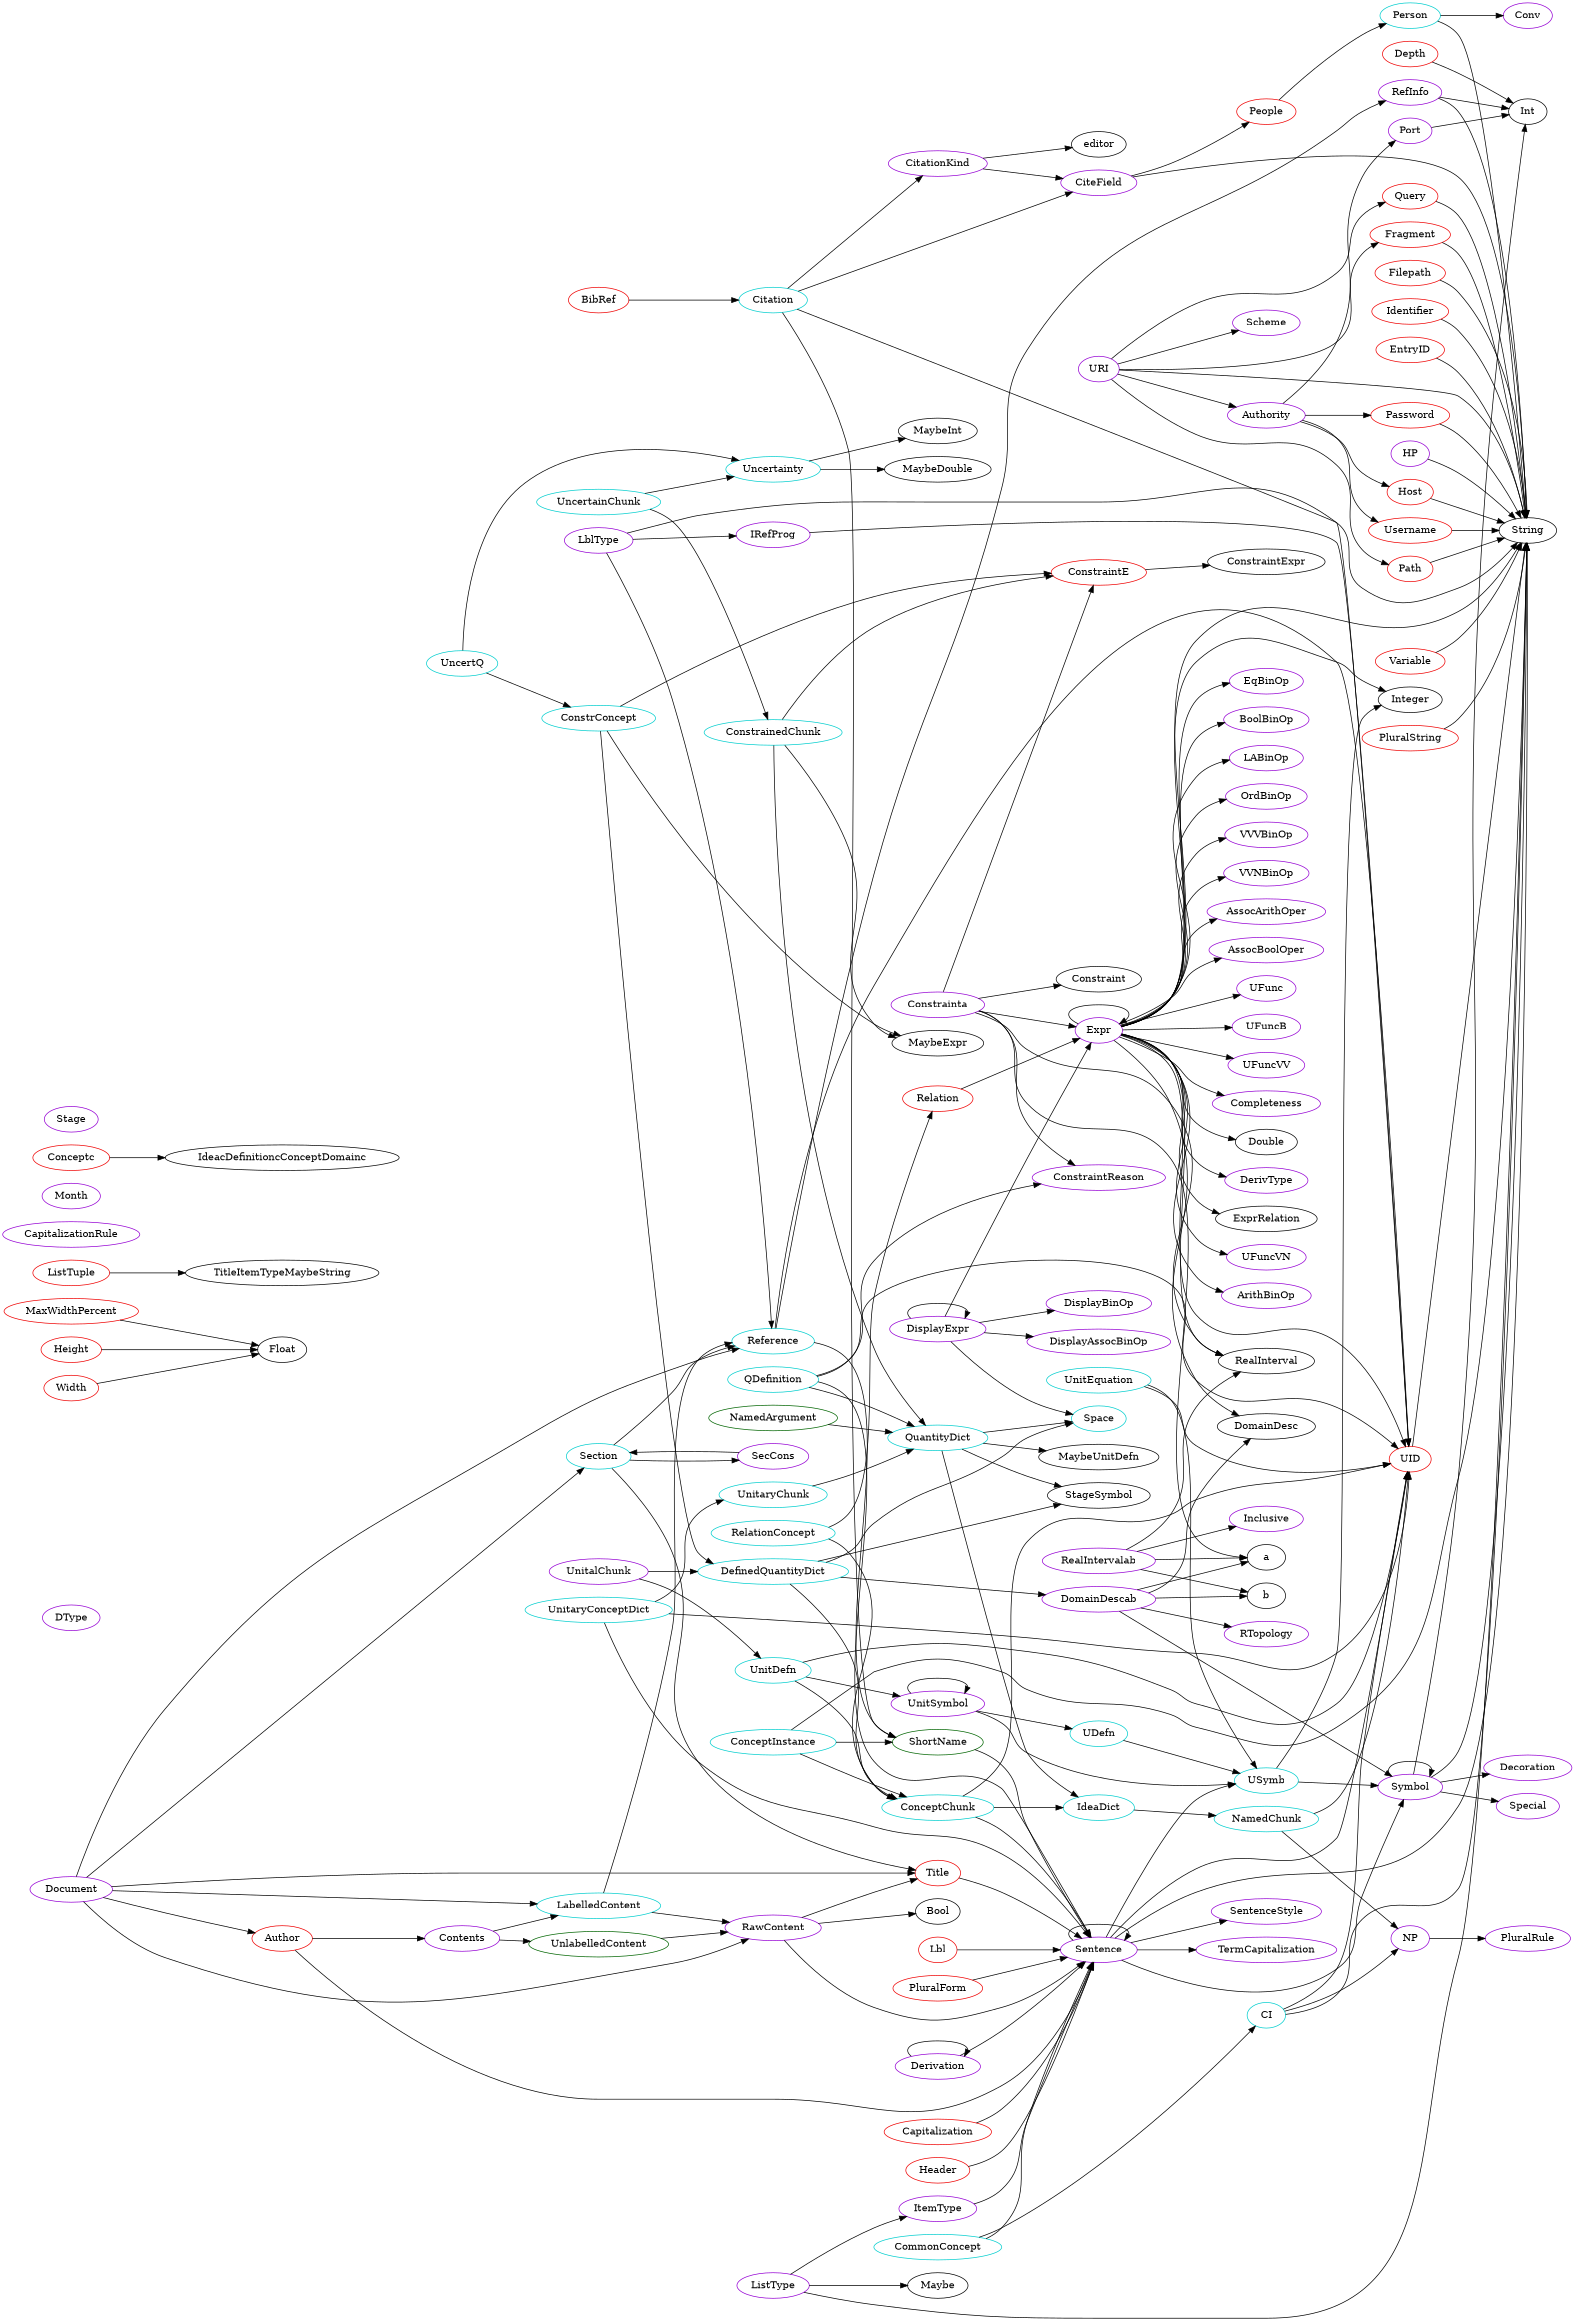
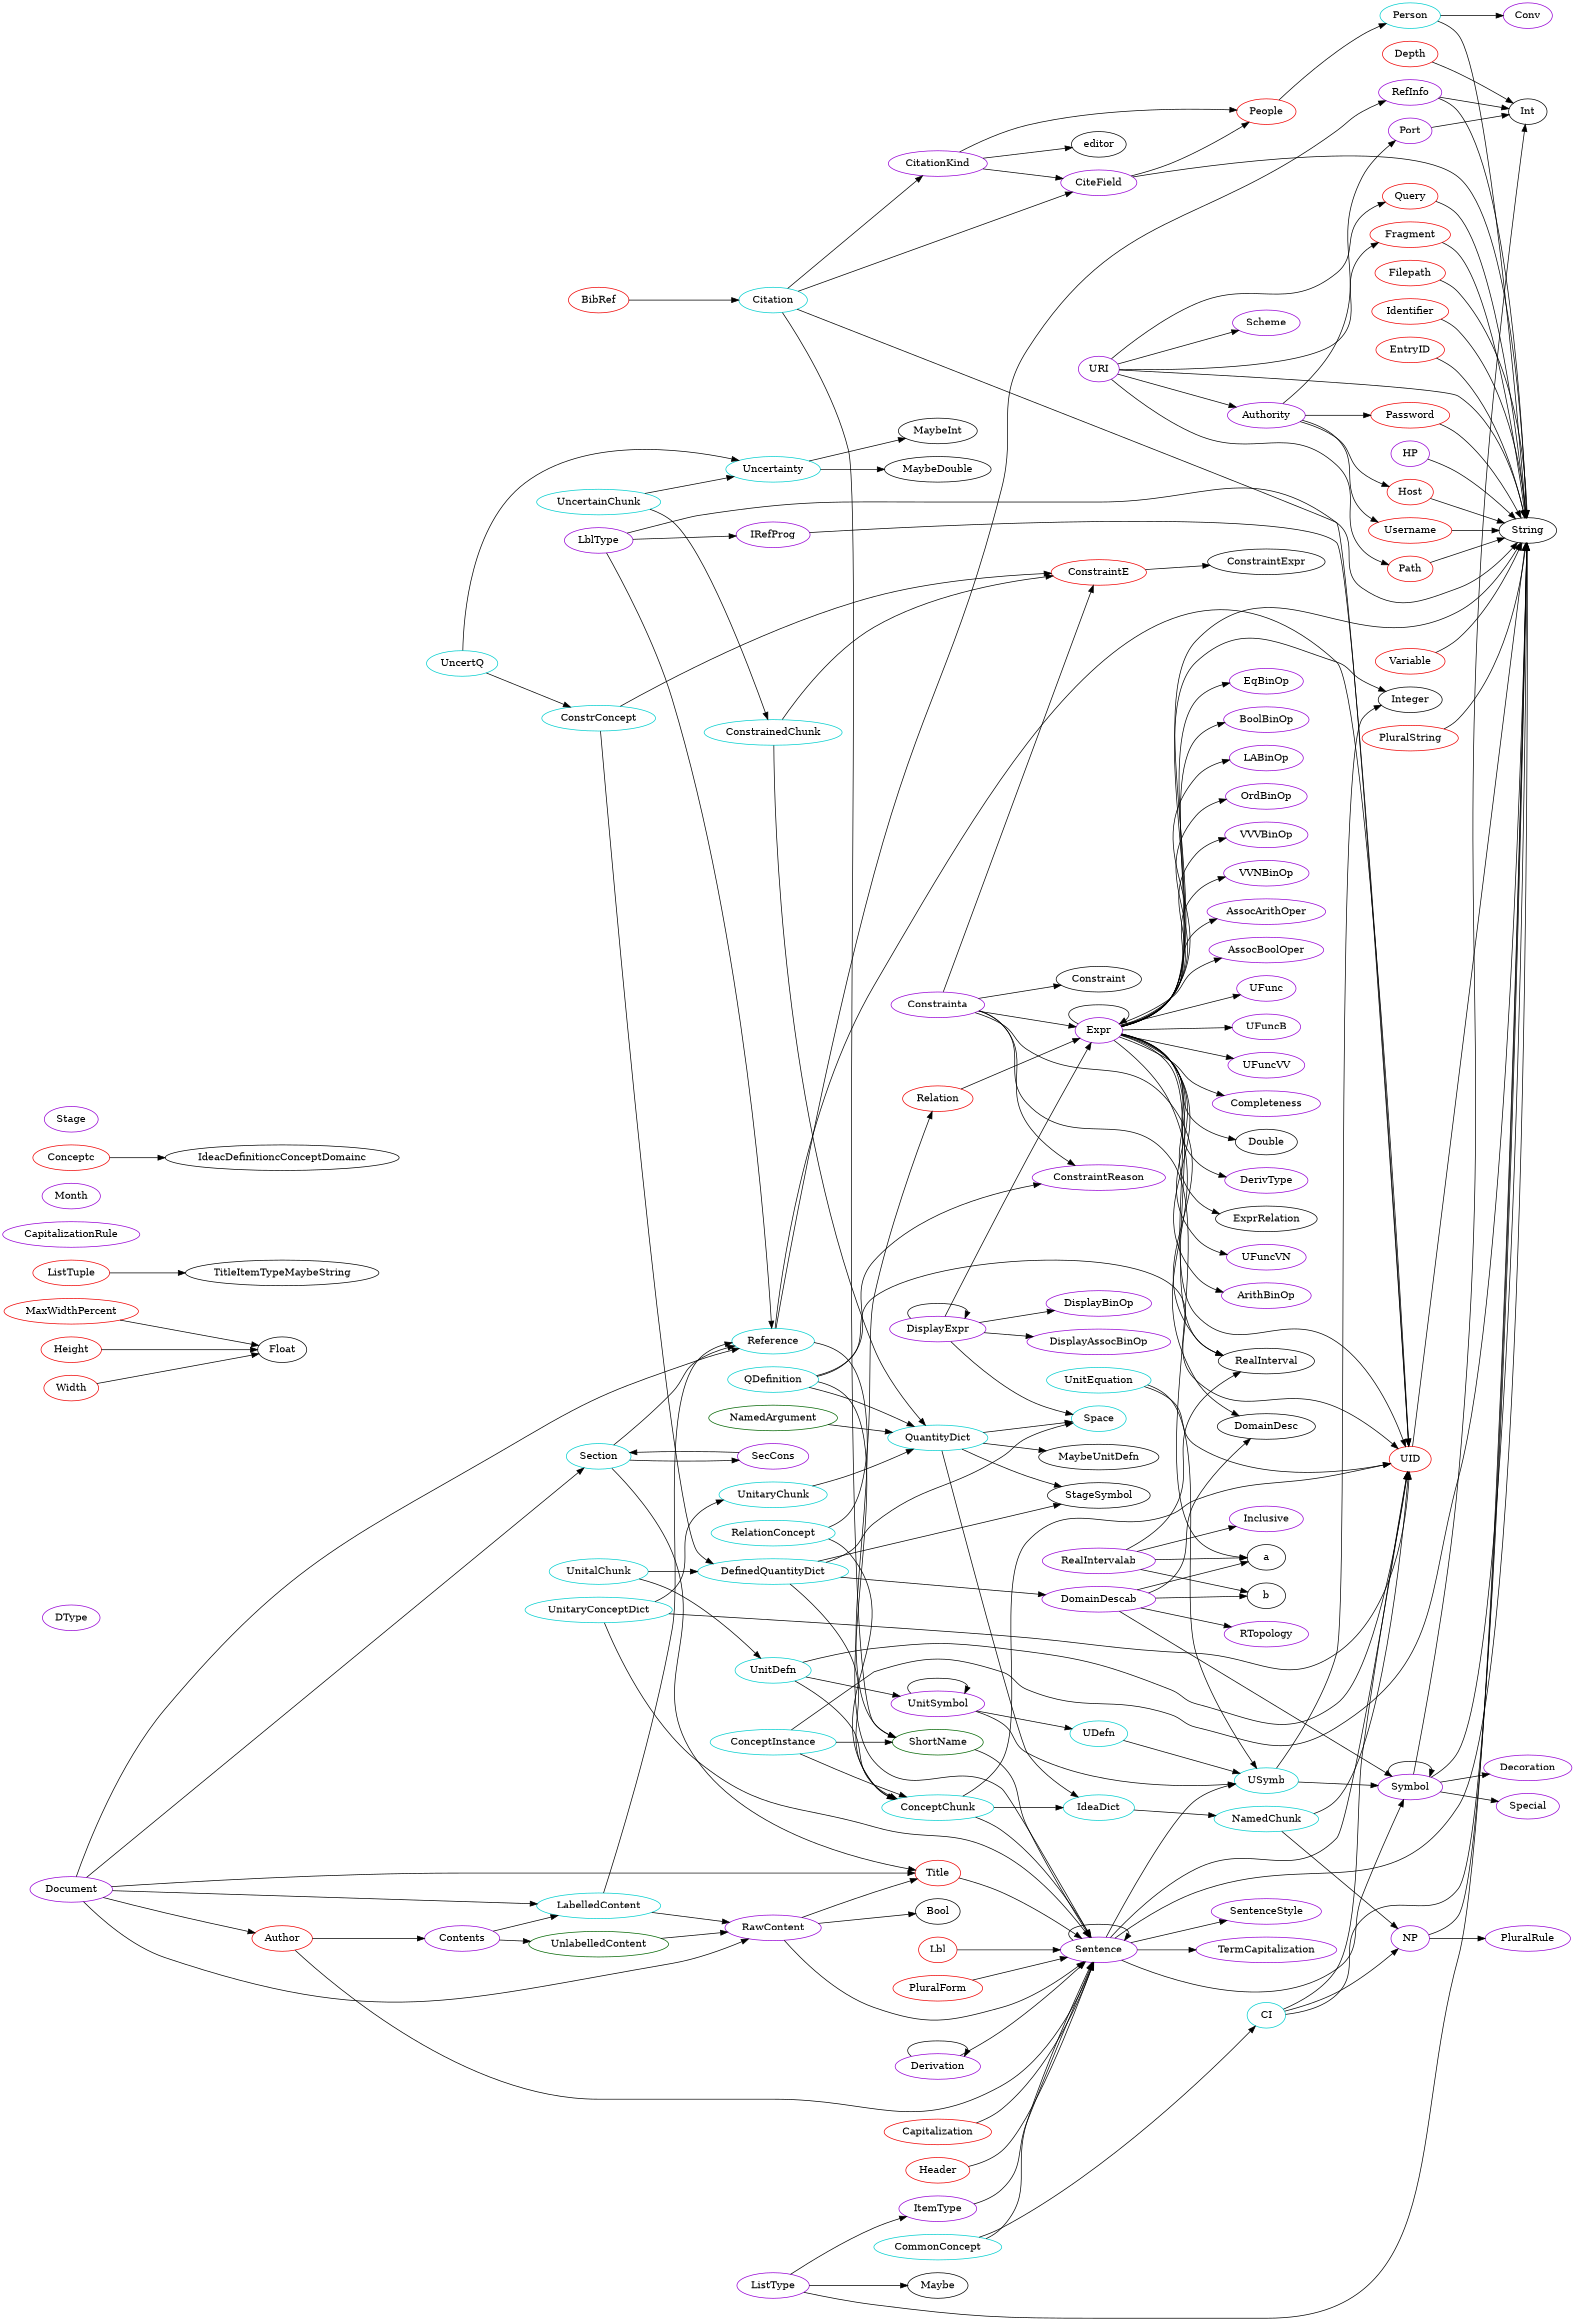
edge "CitationKind" -> "People": added
node "MaybeExpr": removed
edge "NP" -> "String": added
node "UnitalChunk": color darkviolet -> cyan3
